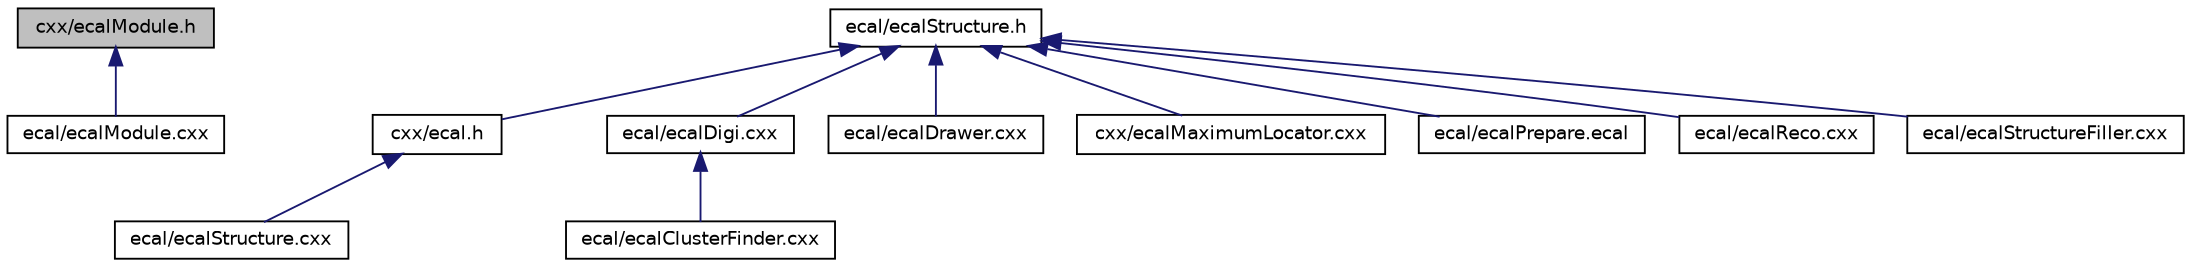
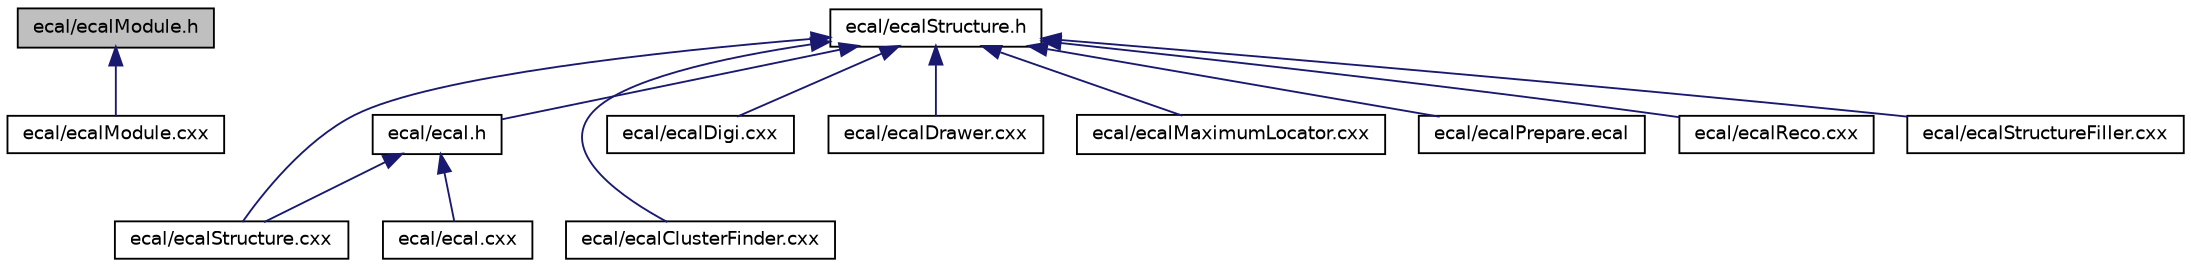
node "cxx/ecalModule.h": label "cxx/ecalModule.h" -> "ecal/ecalModule.h"
edge "ecal/ecalStructure.cxx" -> "ecal/ecalStructure.h": added
node "cxx/ecal.h": label "cxx/ecal.h" -> "ecal/ecal.h"
node "cxx/ecalMaximumLocator.cxx": label "cxx/ecalMaximumLocator.cxx" -> "ecal/ecalMaximumLocator.cxx"
edge "ecal/ecalClusterFinder.cxx" -> "ecal/ecalDigi.cxx": now "ecal/ecalClusterFinder.cxx" -> "ecal/ecalStructure.h"
node "ecal/ecal.cxx": added
